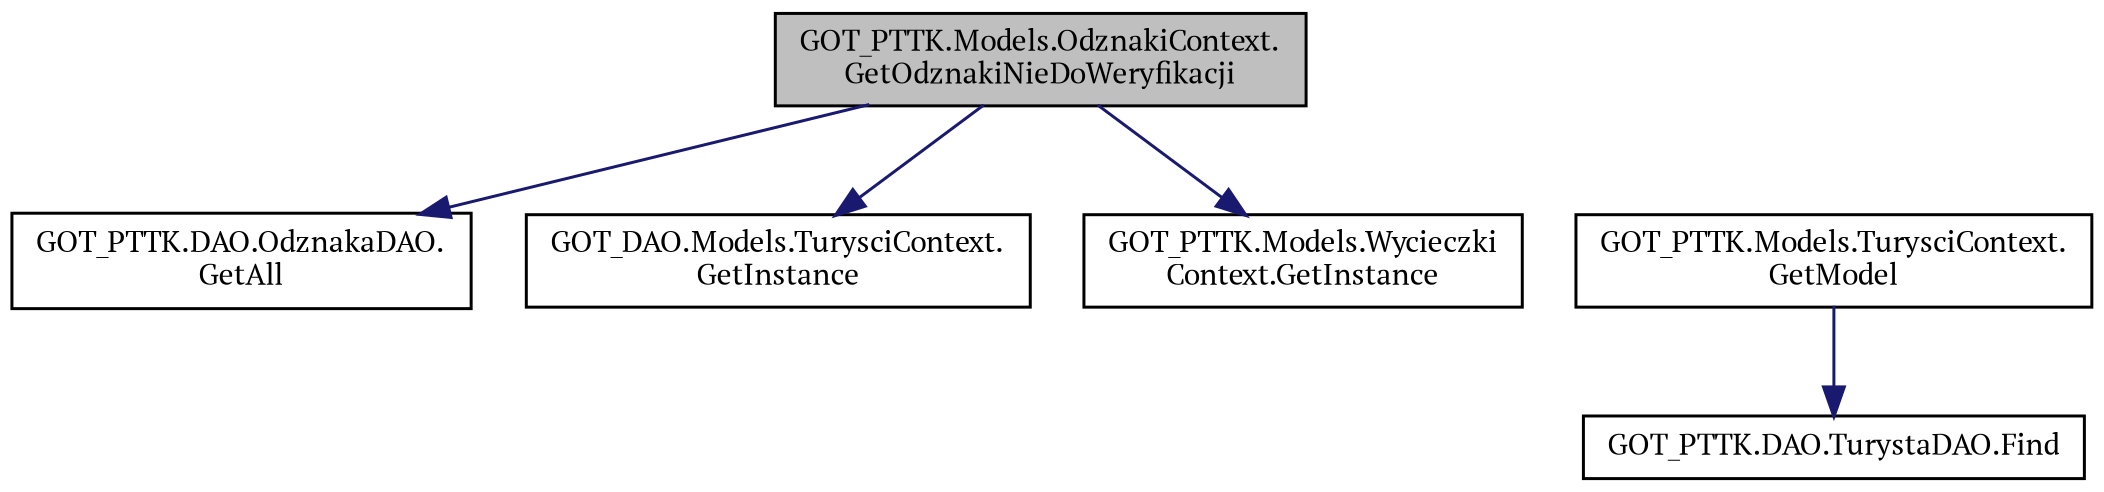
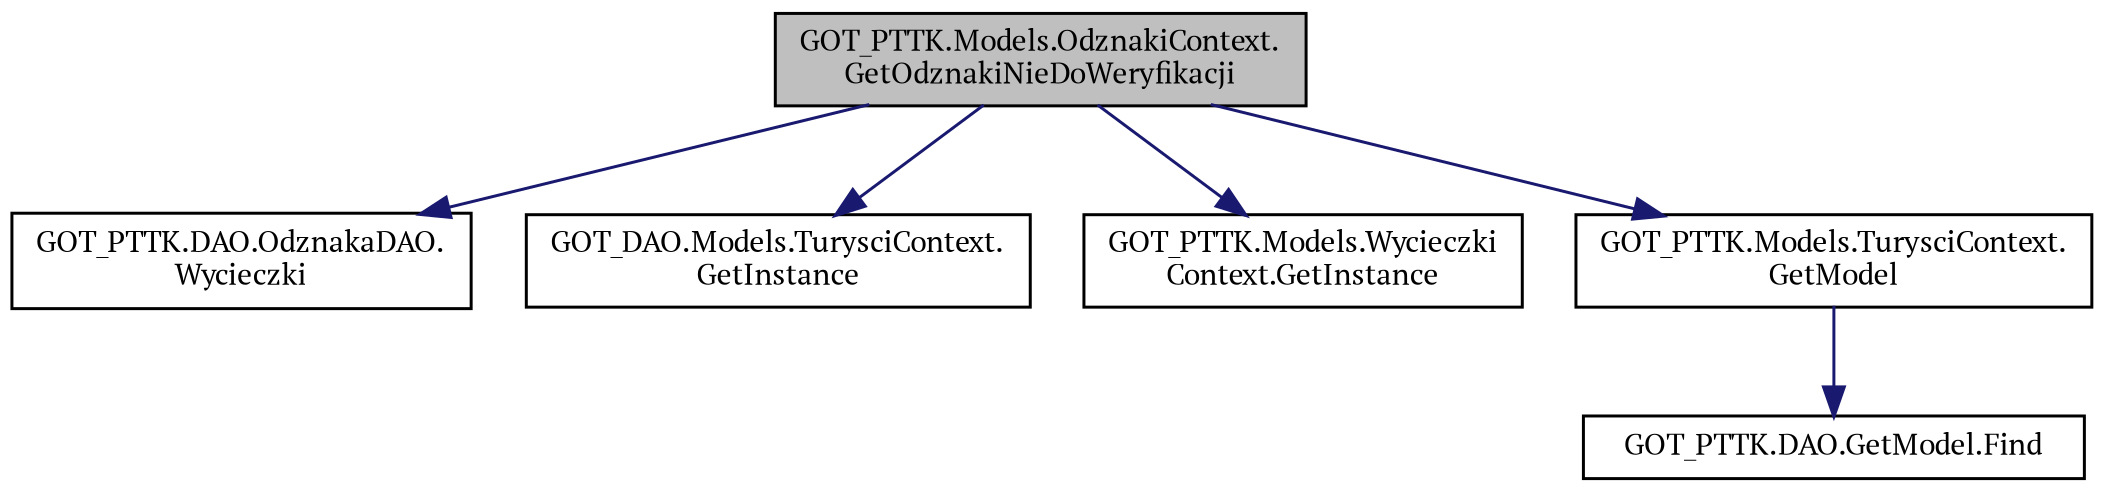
edge "GOT_PTTK.Models.OdznakiContext. GetOdznakiNieDoWeryfikacji" -> "GOT_PTTK.Models.TurysciContext. GetModel": added
node "GOT_PTTK.DAO.OdznakaDAO. GetAll": label "GOT_PTTK.DAO.OdznakaDAO. GetAll" -> "GOT_PTTK.DAO.OdznakaDAO. Wycieczki"
node "GOT_PTTK.DAO.TurystaDAO.Find": label "GOT_PTTK.DAO.TurystaDAO.Find" -> "GOT_PTTK.DAO.GetModel.Find"
